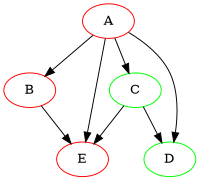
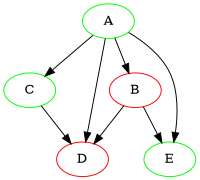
node "A": color red -> green
edge "C" -> "E": removed
edge "B" -> "D": added
node "E": color red -> green
node "D": color green -> red
